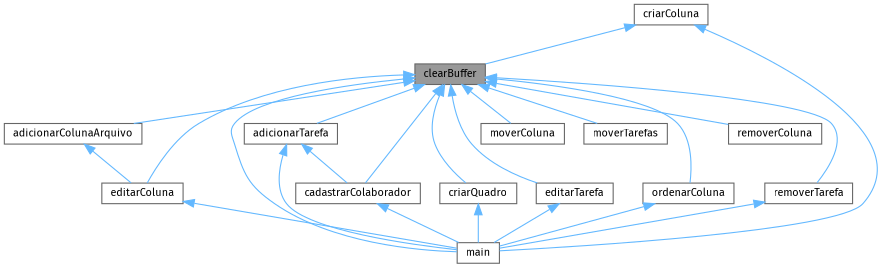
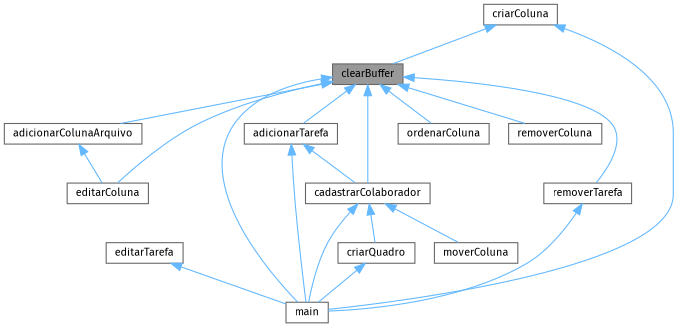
edge "moverColuna" -> "clearBuffer": now "moverColuna" -> "cadastrarColaborador"
node "moverTarefas": removed
edge "criarQuadro" -> "clearBuffer": now "criarQuadro" -> "cadastrarColaborador"
edge "editarTarefa" -> "clearBuffer": removed
edge "main" -> "editarColuna": removed
edge "main" -> "ordenarColuna": removed
